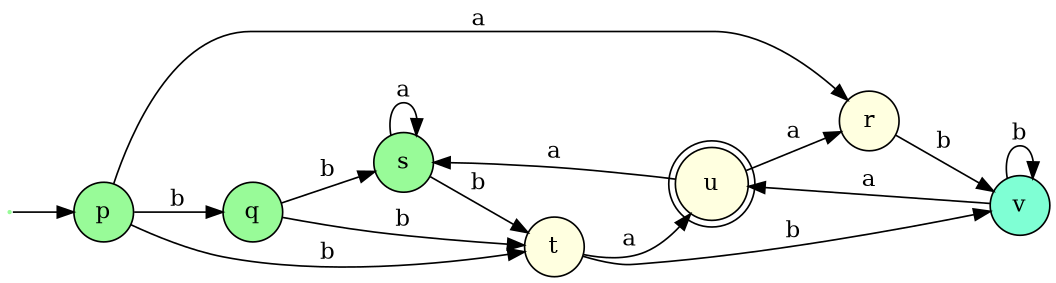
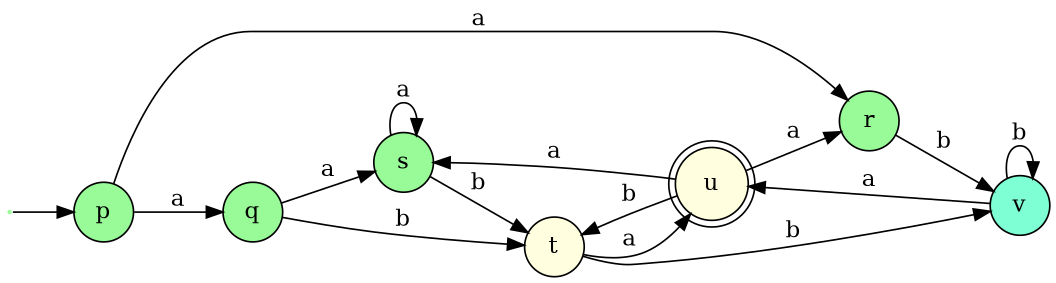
node "r": fillcolor lightyellow -> palegreen
edge "q" -> "s": label " b " -> " a "
edge "p" -> "q": label " b " -> " a "
edge "p" -> "t": now "u" -> "t"
